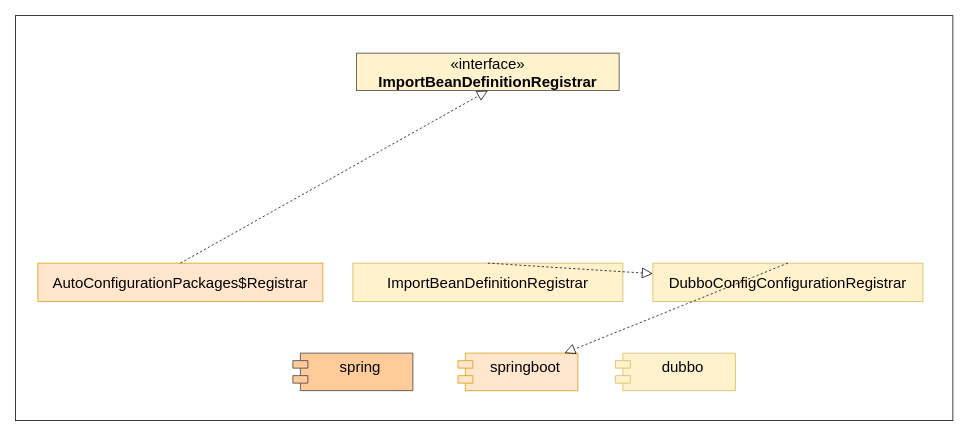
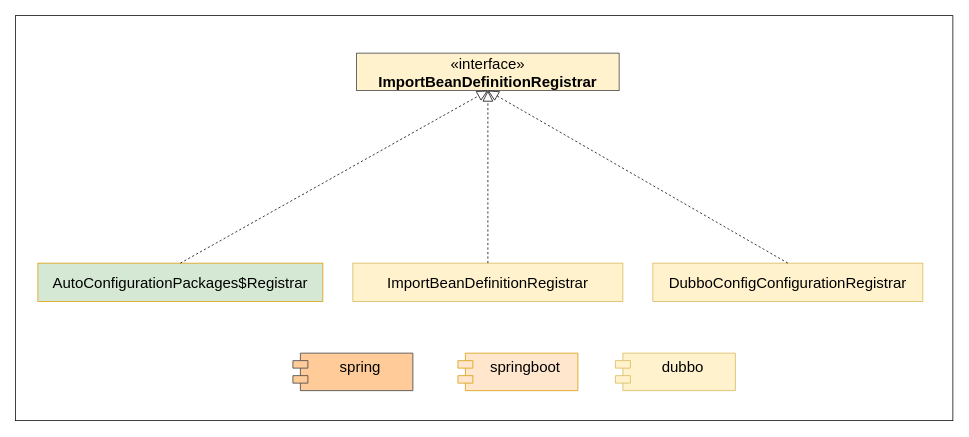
edge "ImportBeanDefinitionRegistrar" -> "DubboConfigConfigurationRegistrar": now "ImportBeanDefinitionRegistrar" -> "«interface» ImportBeanDefinitionRegistrar"
node "AutoConfigurationPackages$Registrar": fillcolor #ffe6cc -> #d5e8d4
edge "DubboConfigConfigurationRegistrar" -> "springboot": now "DubboConfigConfigurationRegistrar" -> "«interface» ImportBeanDefinitionRegistrar"
